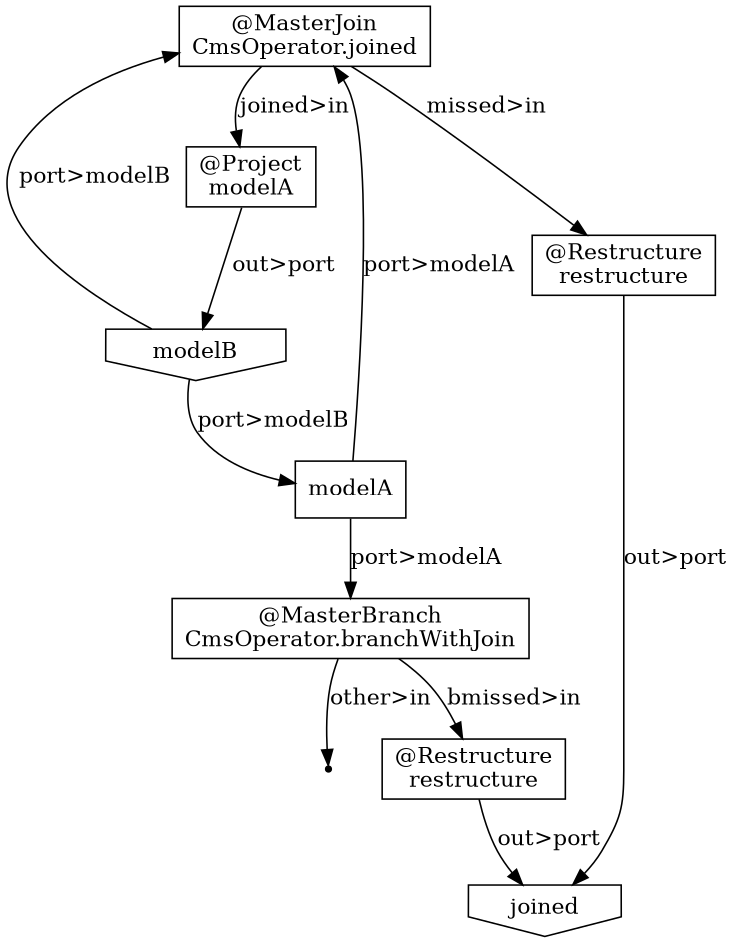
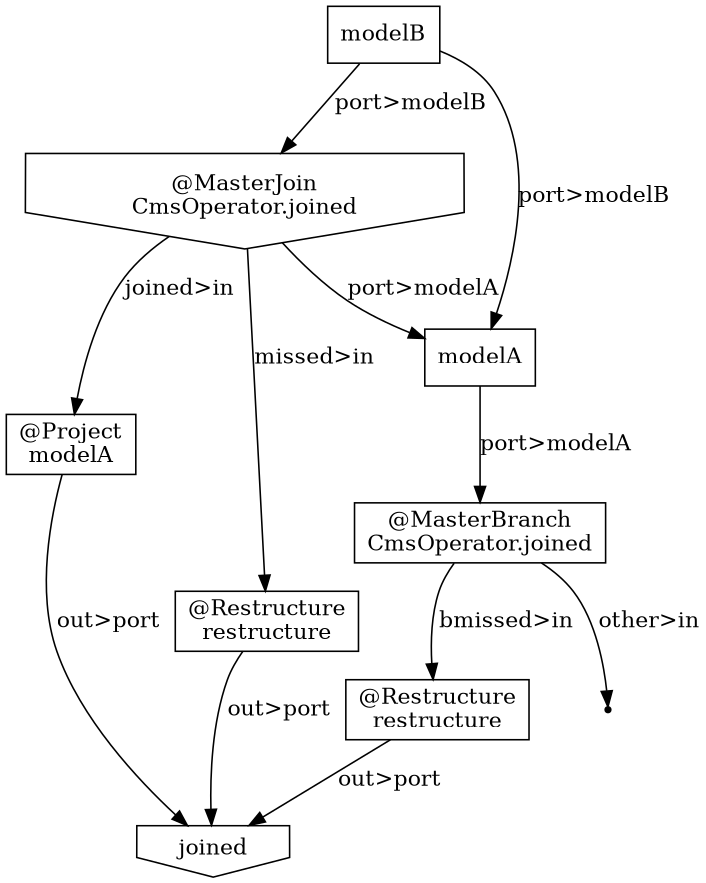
node "@MasterJoin CmsOperator.joined": shape box -> invhouse
edge "@Project modelA" -> "modelB": now "@Project modelA" -> "joined"
edge "modelA" -> "@MasterJoin CmsOperator.joined": reversed
node "modelB": shape invhouse -> box
node "@MasterBranch CmsOperator.branchWithJoin": label "@MasterBranch CmsOperator.branchWithJoin" -> "@MasterBranch CmsOperator.joined"
